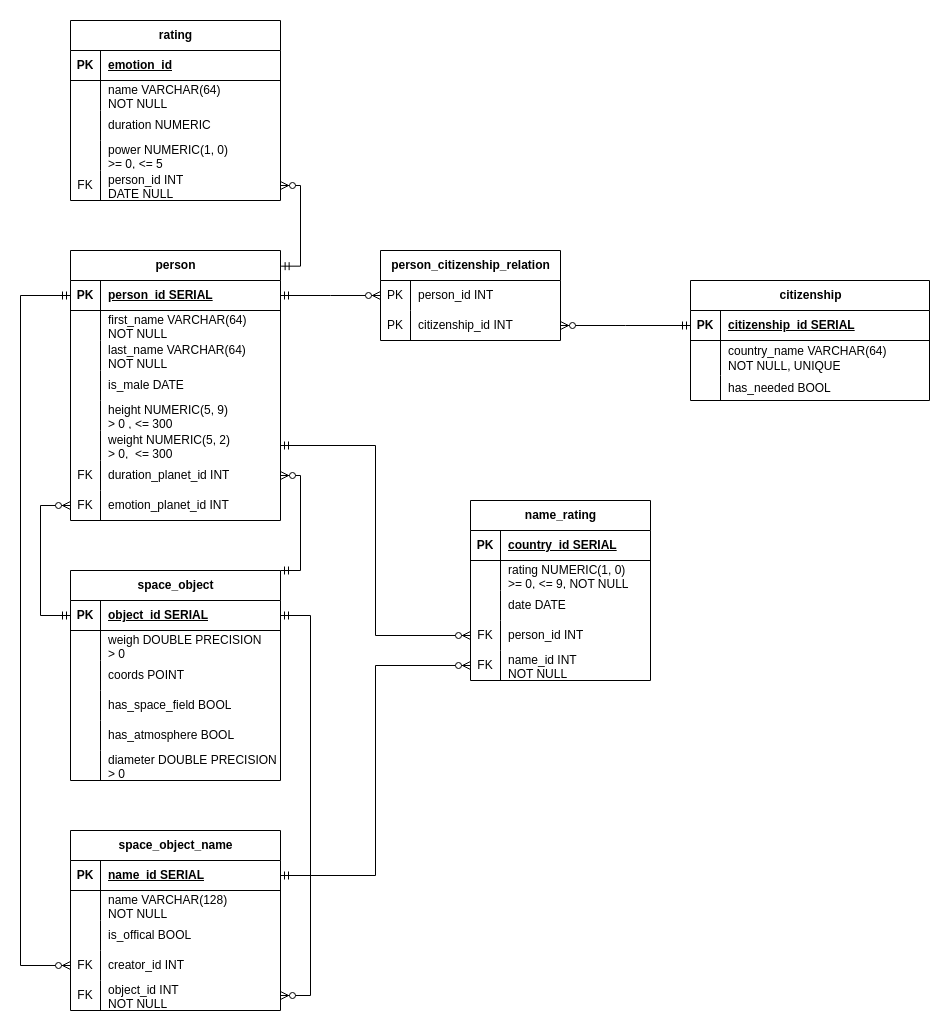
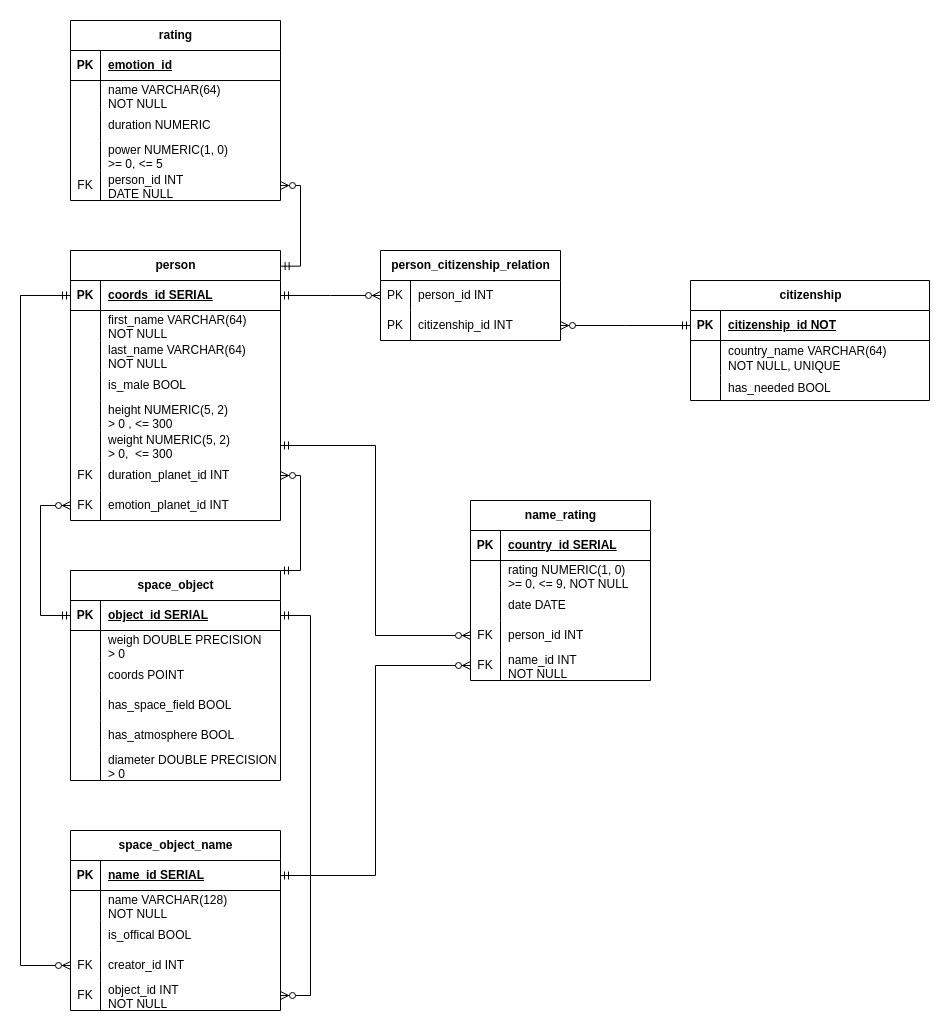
node "person_id SERIAL": label "person_id SERIAL" -> "coords_id SERIAL"
node "citizenship_id SERIAL": label "citizenship_id SERIAL" -> "citizenship_id NOT"
node "is_male DATE": label "is_male DATE" -> "is_male BOOL"
node "height NUMERIC(5, 9) > 0 , <= 300": label "height NUMERIC(5, 9) > 0 , <= 300" -> "height NUMERIC(5, 2) > 0 , <= 300"
